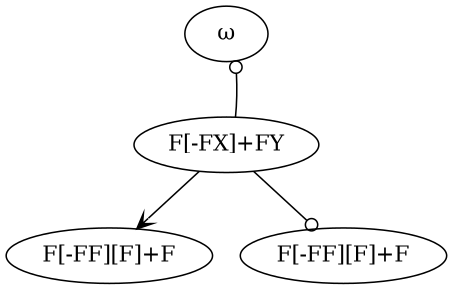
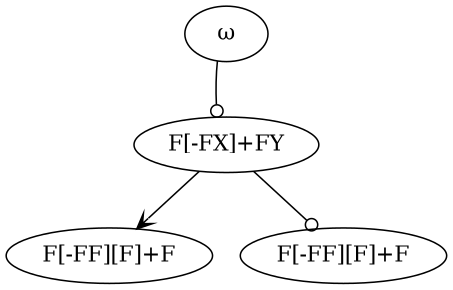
edge "F[-FX]+FY" -> "ω": reversed
